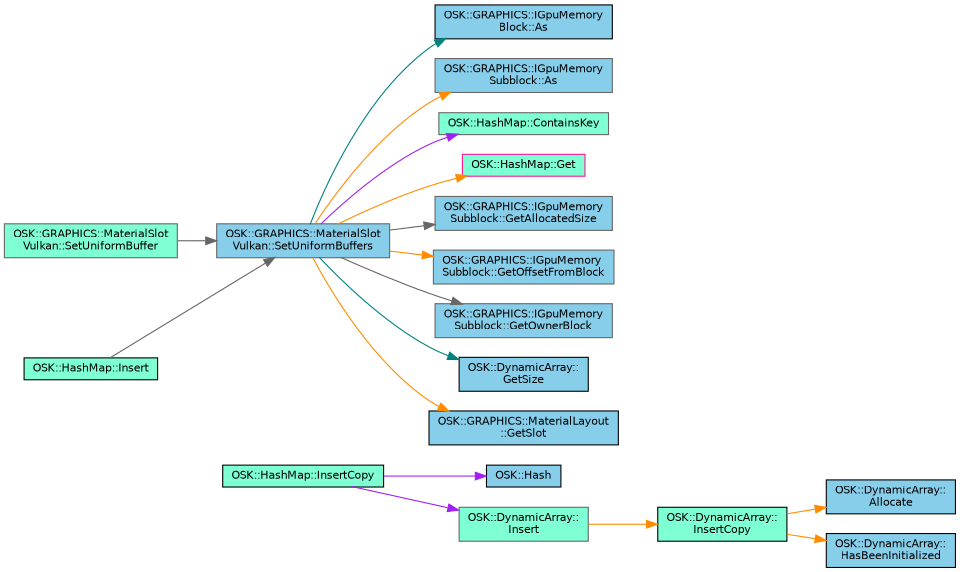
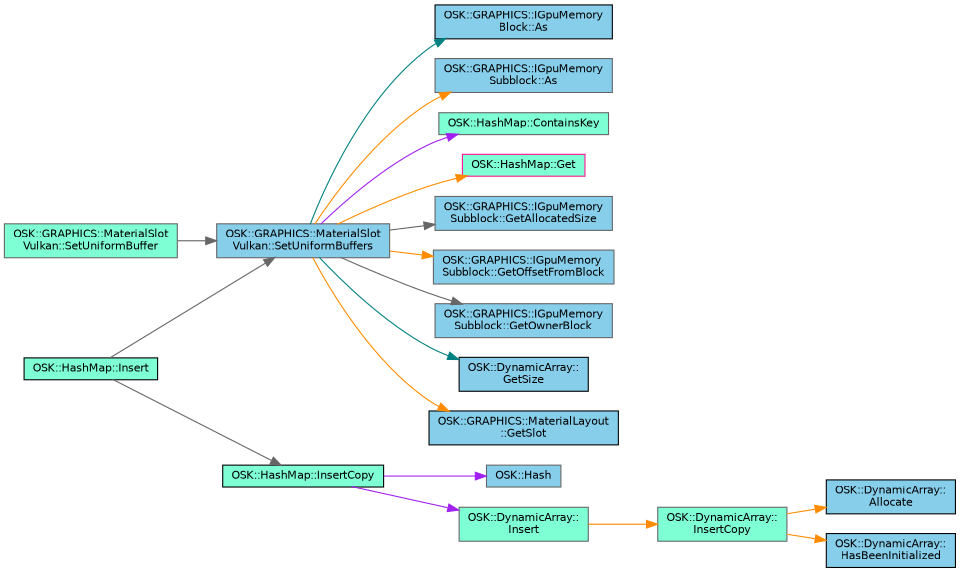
edge "OSK::HashMap::Insert" -> "OSK::HashMap::InsertCopy": added
node "OSK::Hash": color black -> gray40
node "OSK::DynamicArray:: InsertCopy": color black -> gray40
